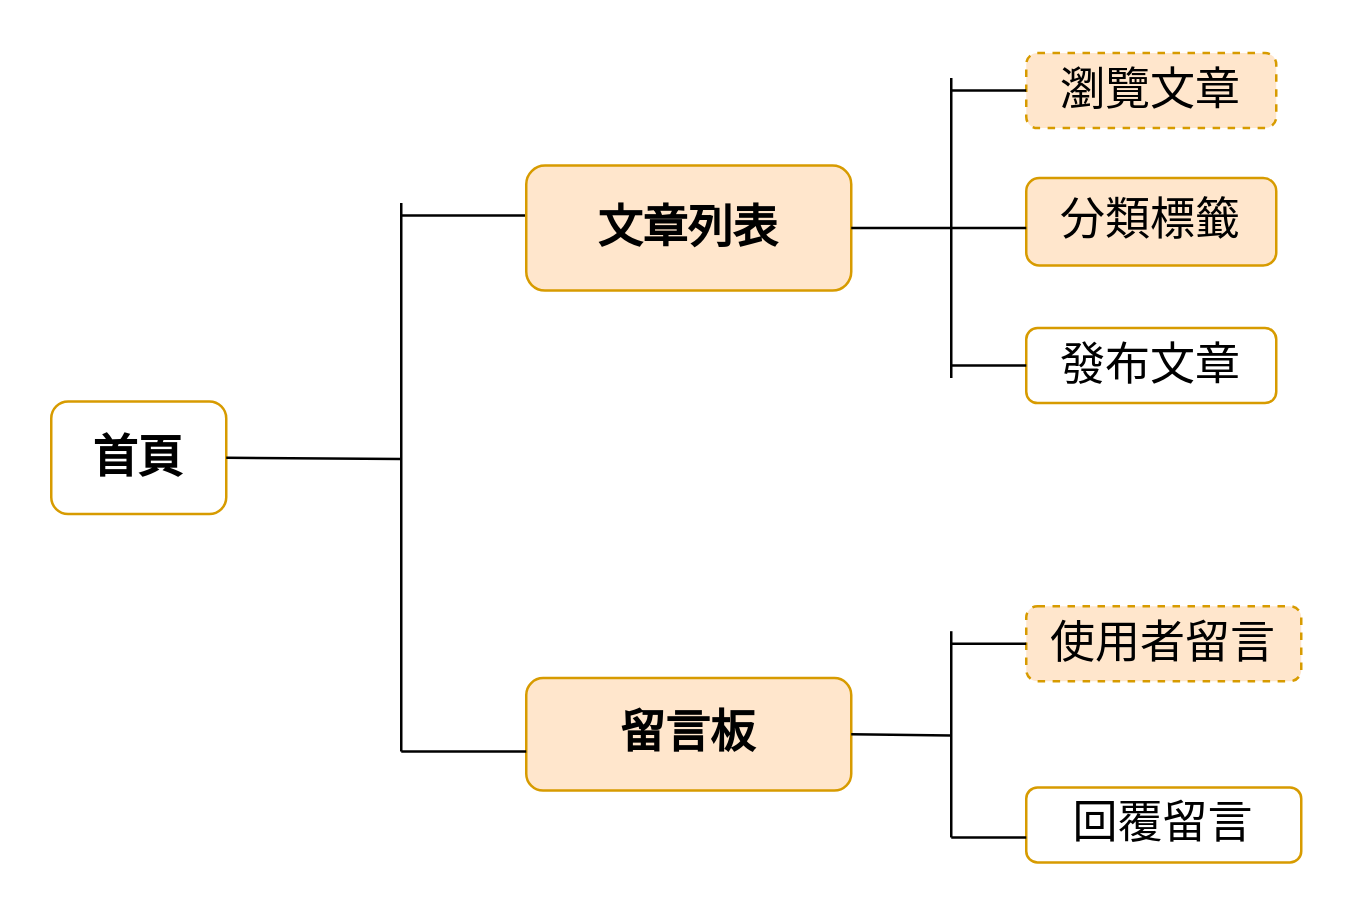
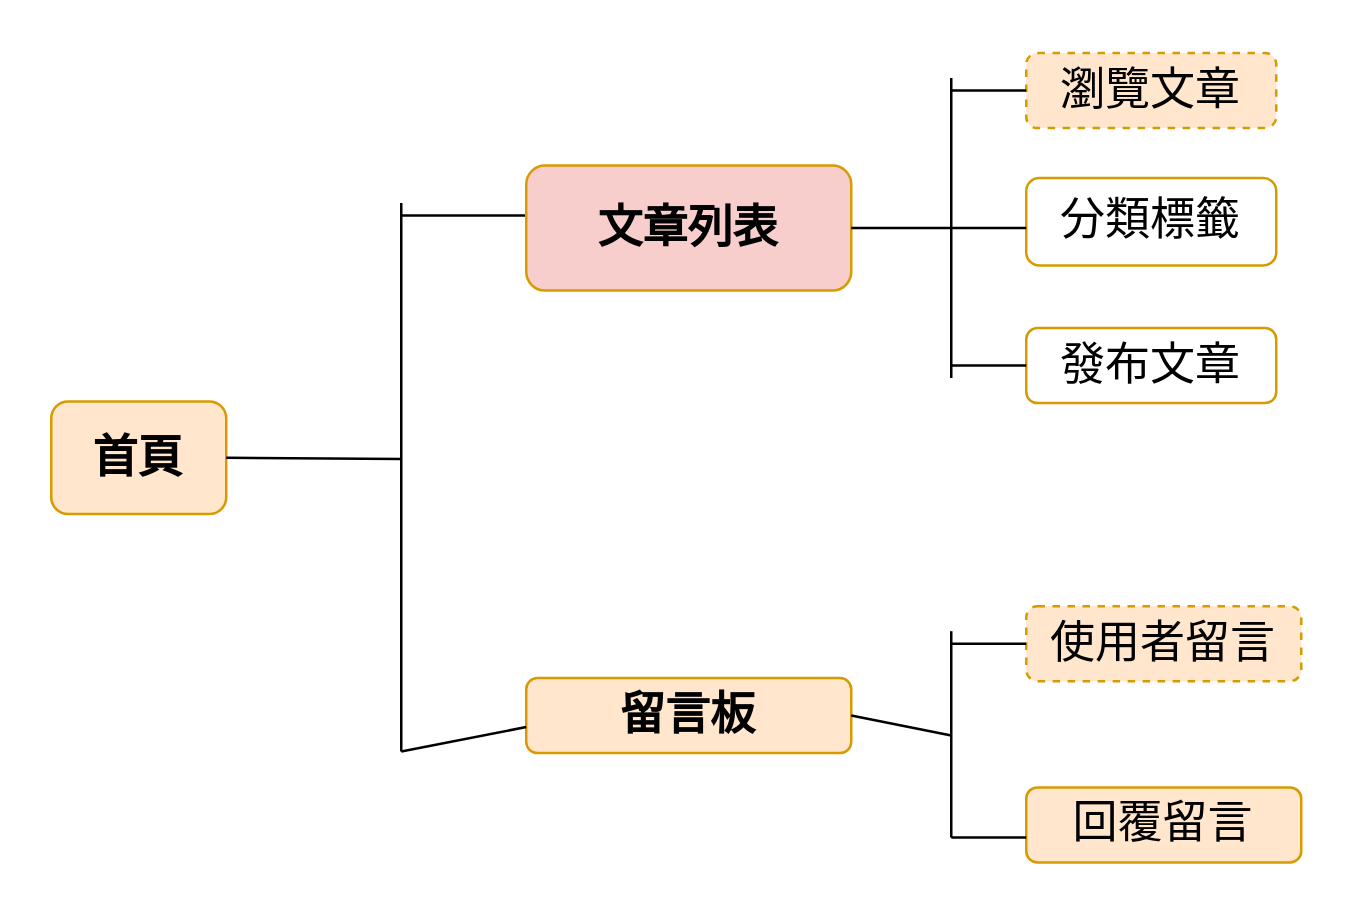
node "分類標籤": fillcolor #ffe6cc -> #ffffff
node "文章列表": fillcolor #ffe6cc -> #f8cecc
node "首頁": fillcolor #ffffff -> #ffe6cc
node "留言板": size 325x113 -> 325x75
node "回覆留言": fillcolor #ffffff -> #ffe6cc
